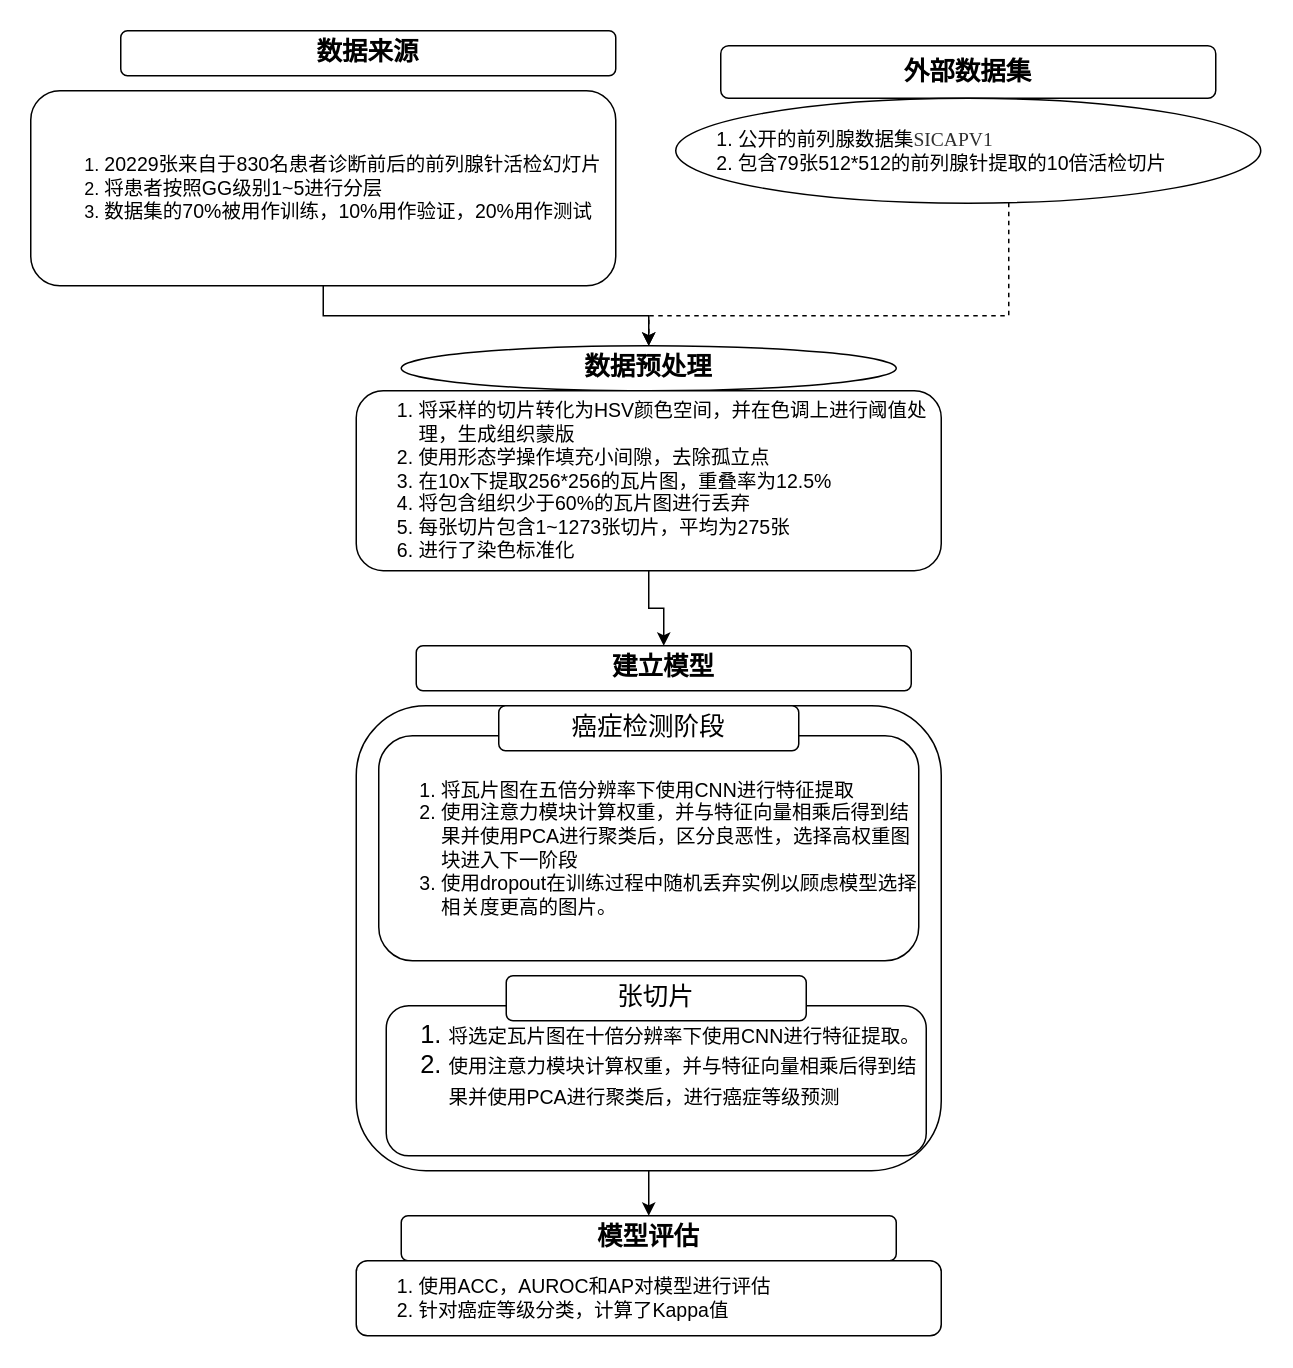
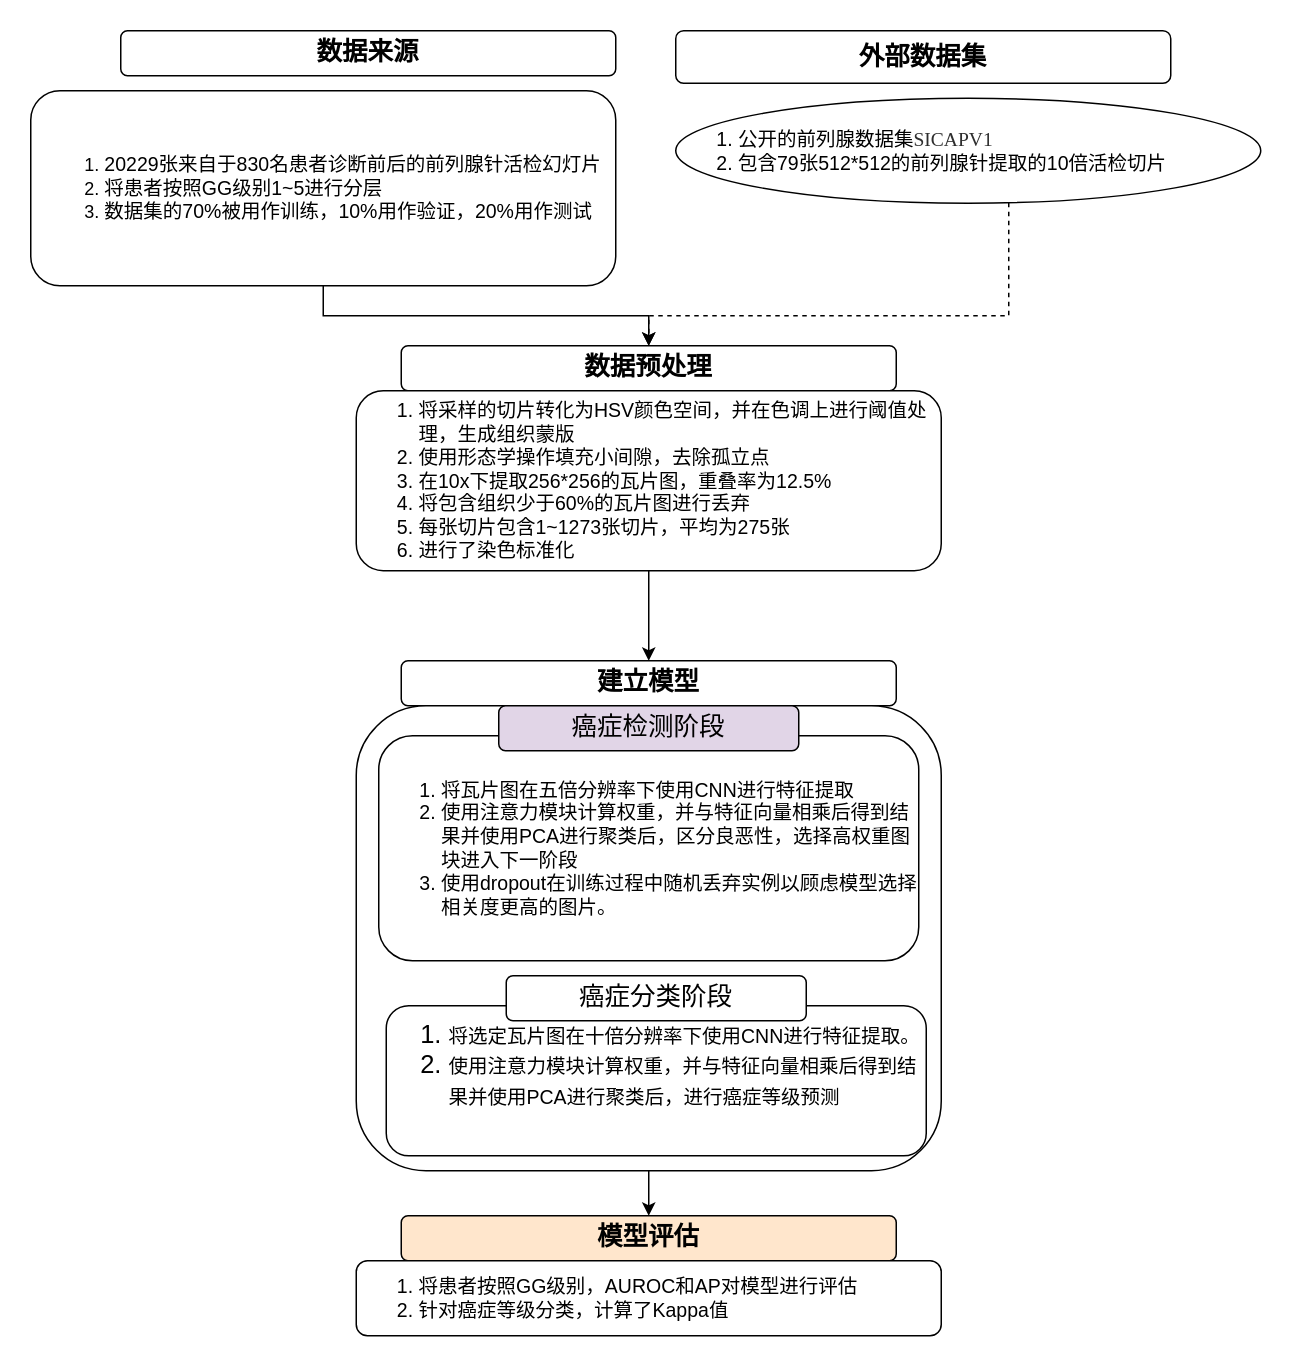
node "外部数据集": moved (968, 72) -> (923, 57)
node "数据预处理": shape ellipse -> rounded rectangle
node "建立模型": moved (664, 668) -> (649, 683)
node "癌症检测阶段": fillcolor #ffffff -> #e1d5e7
node "张切片": label "张切片" -> "癌症分类阶段"
node "模型评估": fillcolor #ffffff -> #ffe6cc
node "使用ACC，AUROC和AP对模型进行评估 针对癌症等级分类，计算了Kappa值": label "使用ACC，AUROC和AP对模型进行评估 针对癌症等级分类，计算了Kappa值" -> "将患者按照GG级别，AUROC和AP对模型进行评估 针对癌症等级分类，计算了Kappa值"
